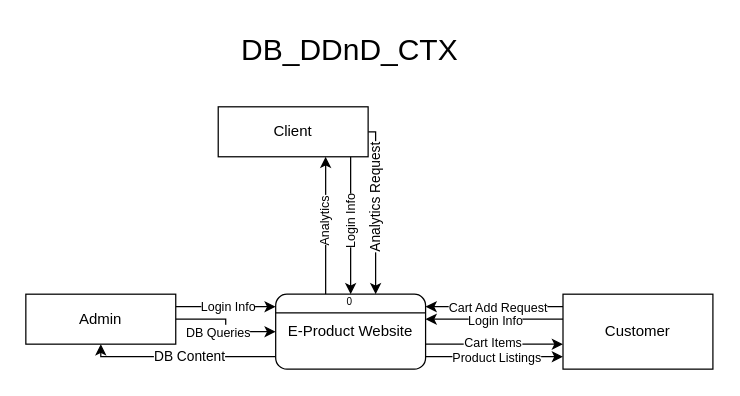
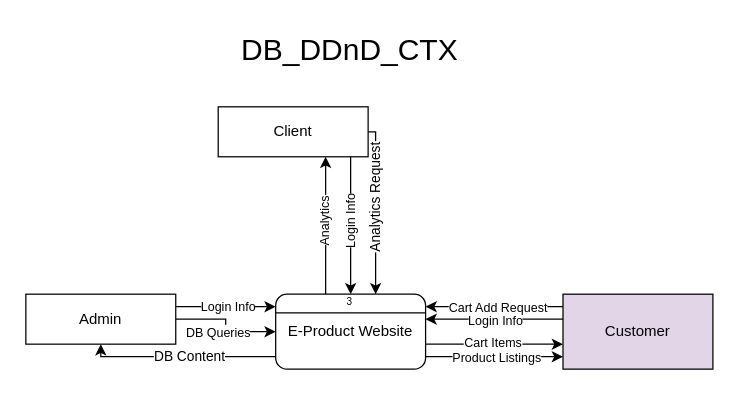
node "0": label "0" -> "3"
node "Customer": fillcolor #ffffff -> #e1d5e7
